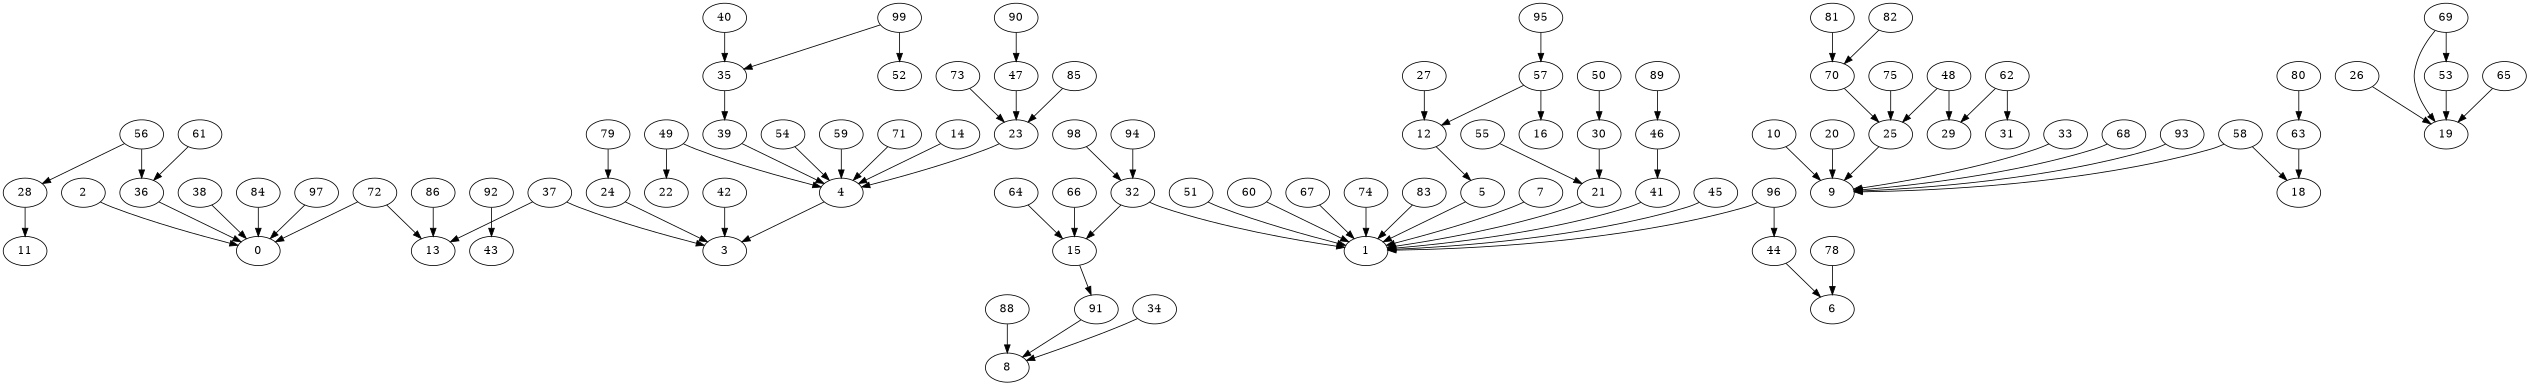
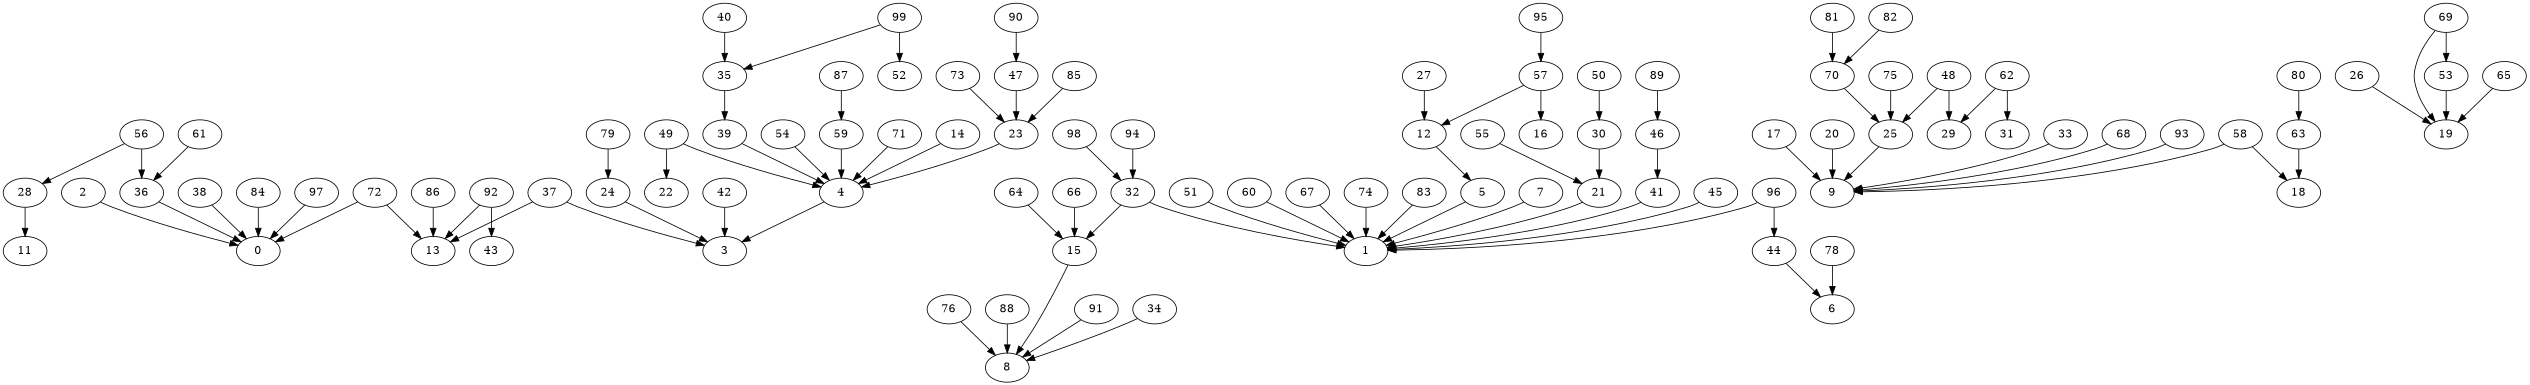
node "87": added
node "10": label "10" -> "17"
edge "92" -> "13": added
edge "15" -> "91": now "15" -> "8"
node "76": added
